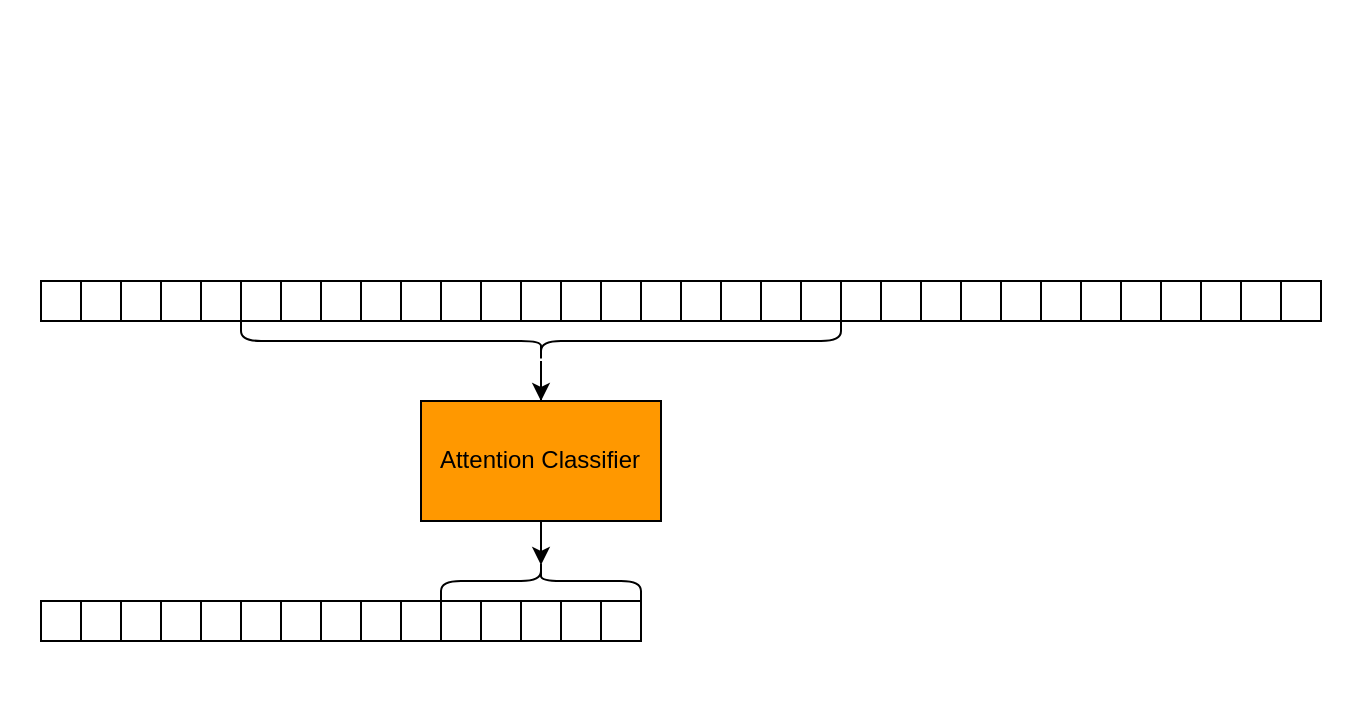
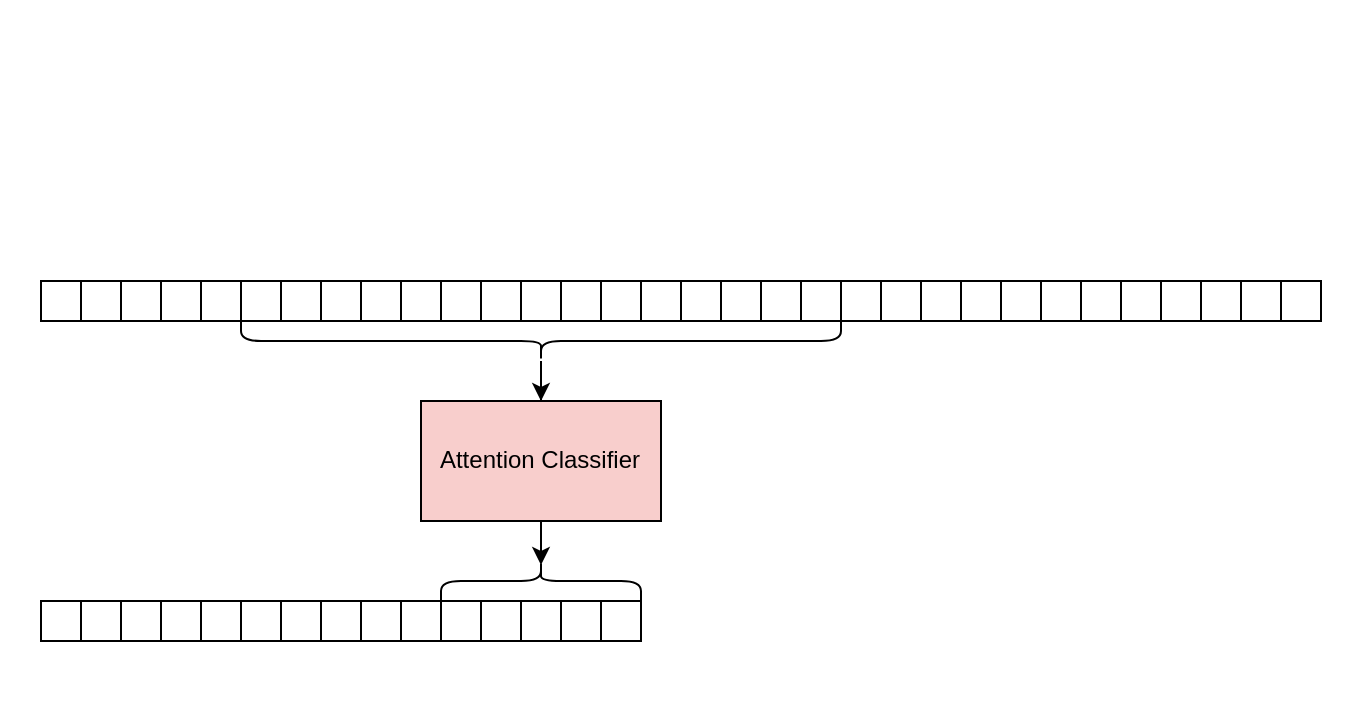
node "Attention Classifier": fillcolor #ff9800 -> #f8cecc
